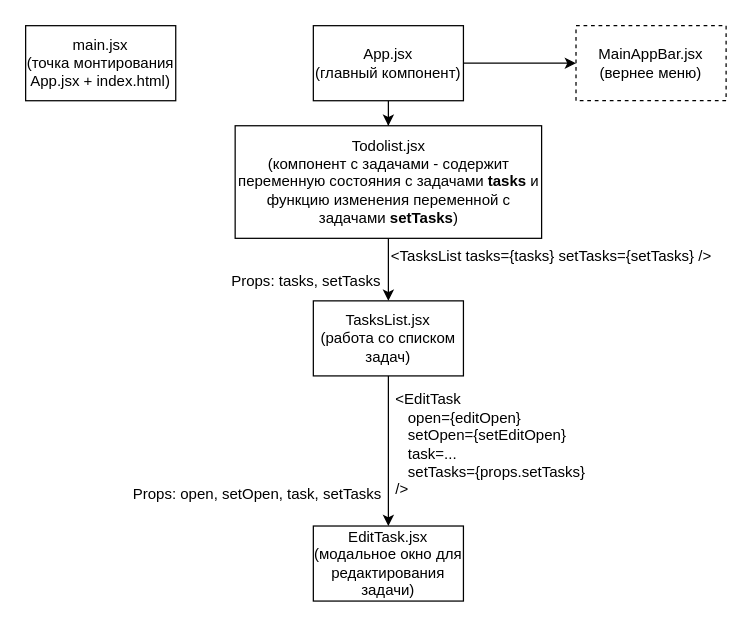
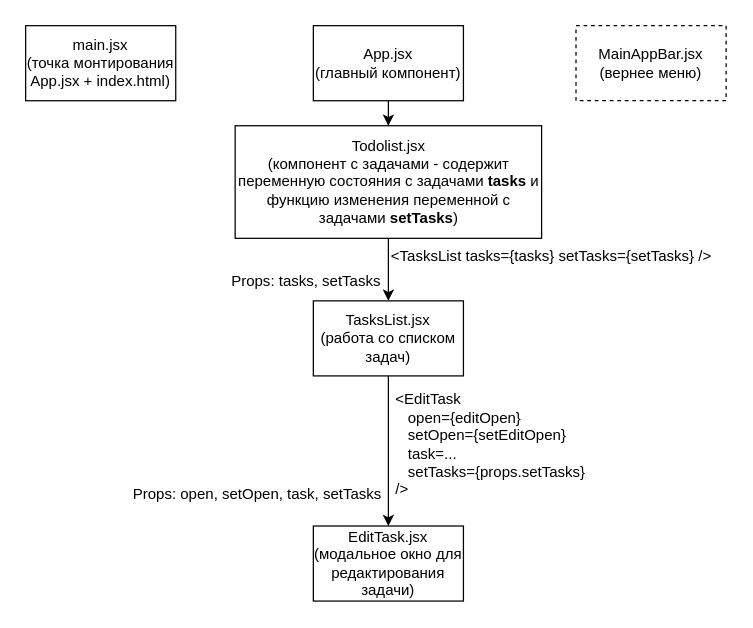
edge "App.jsx (главный компонент)" -> "MainAppBar.jsx (вернее меню)": removed
